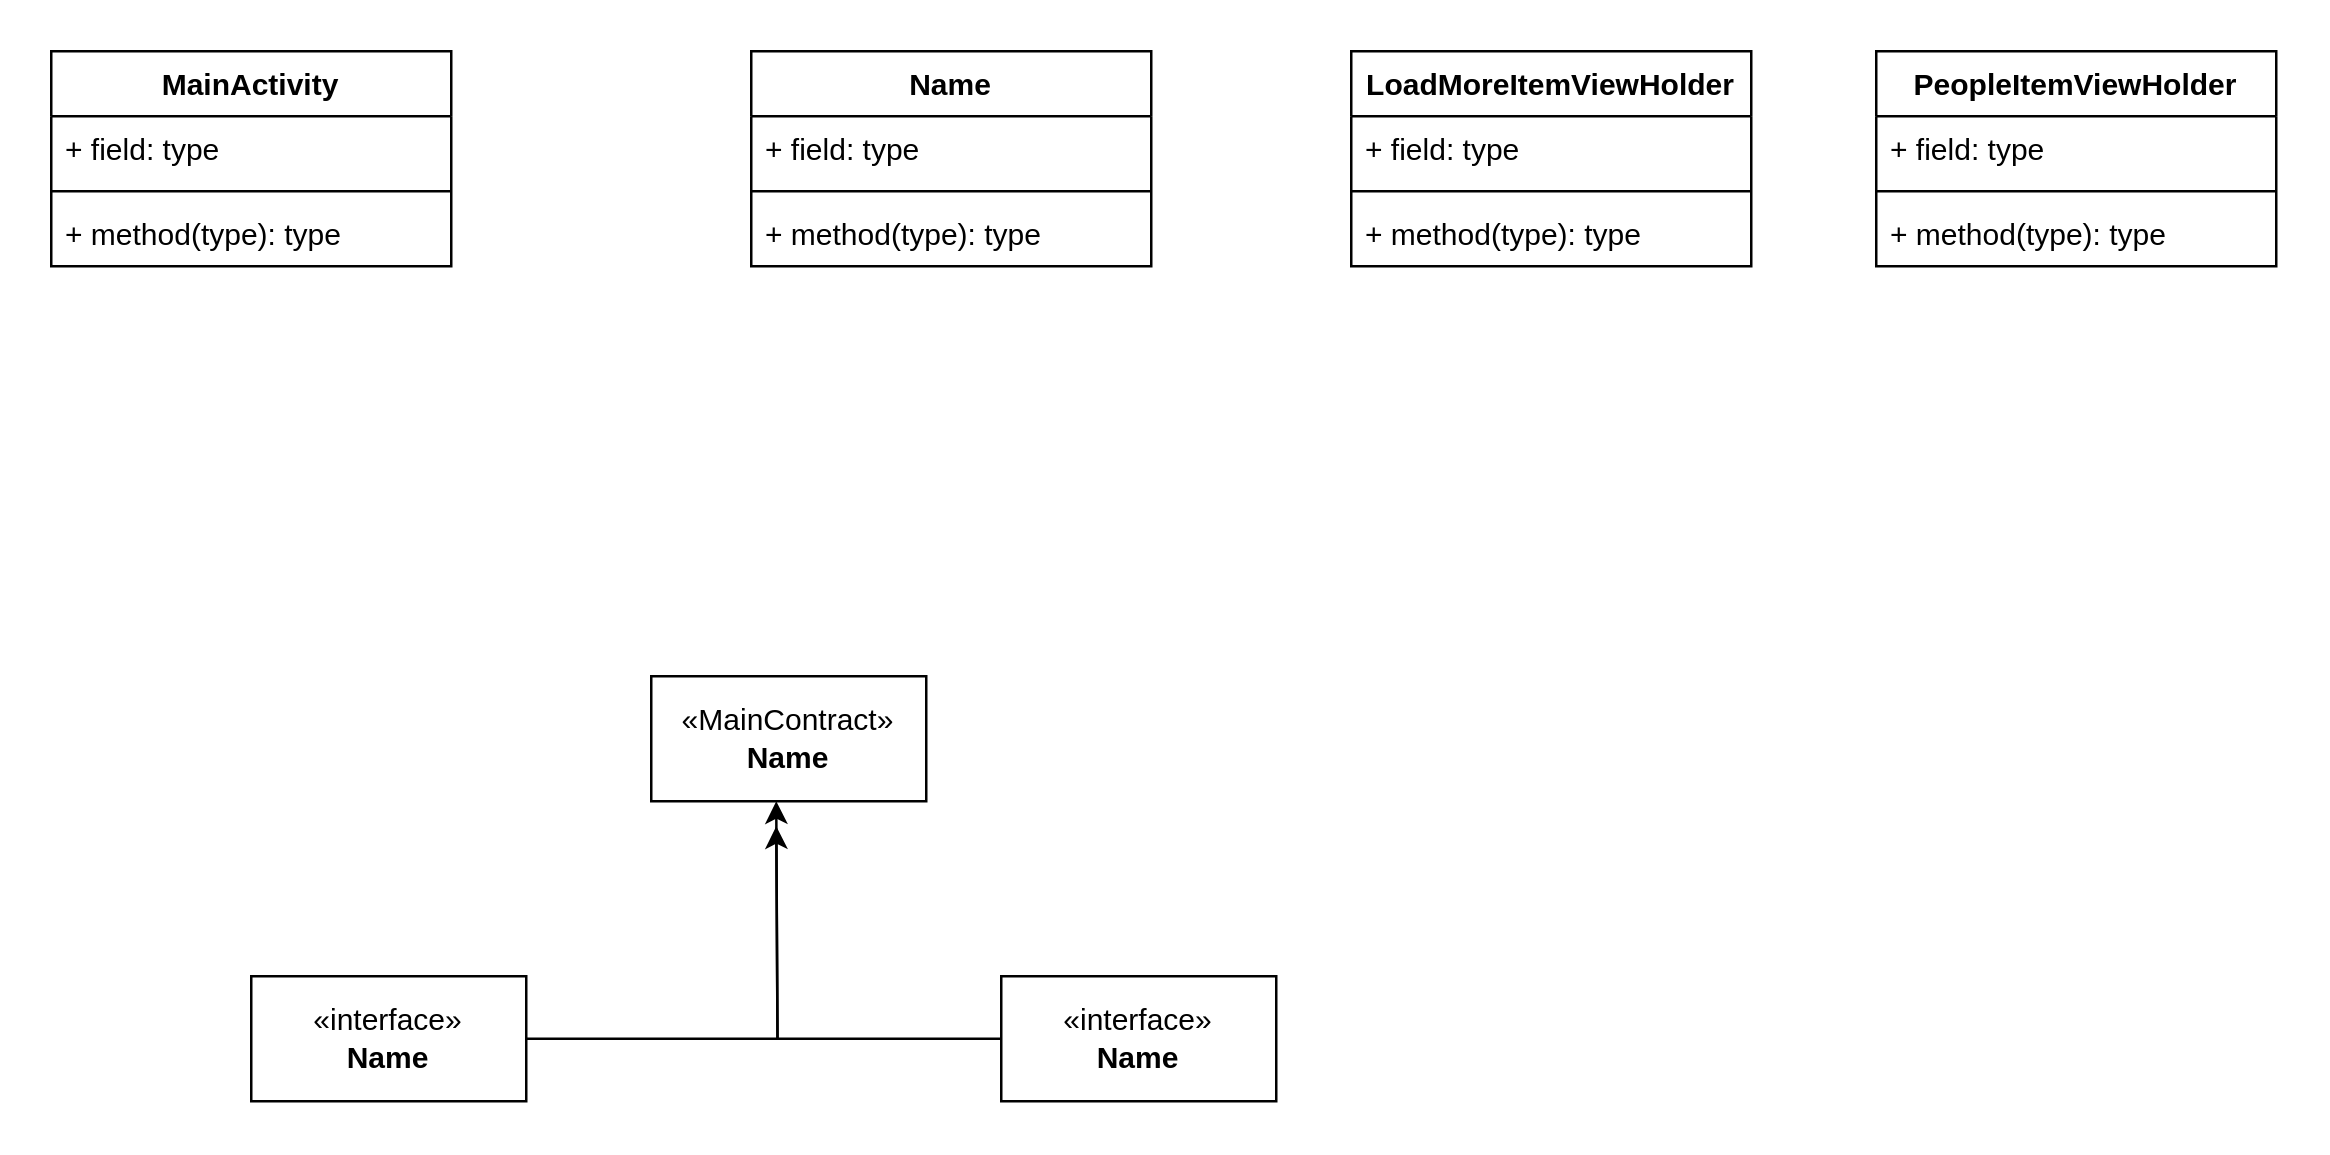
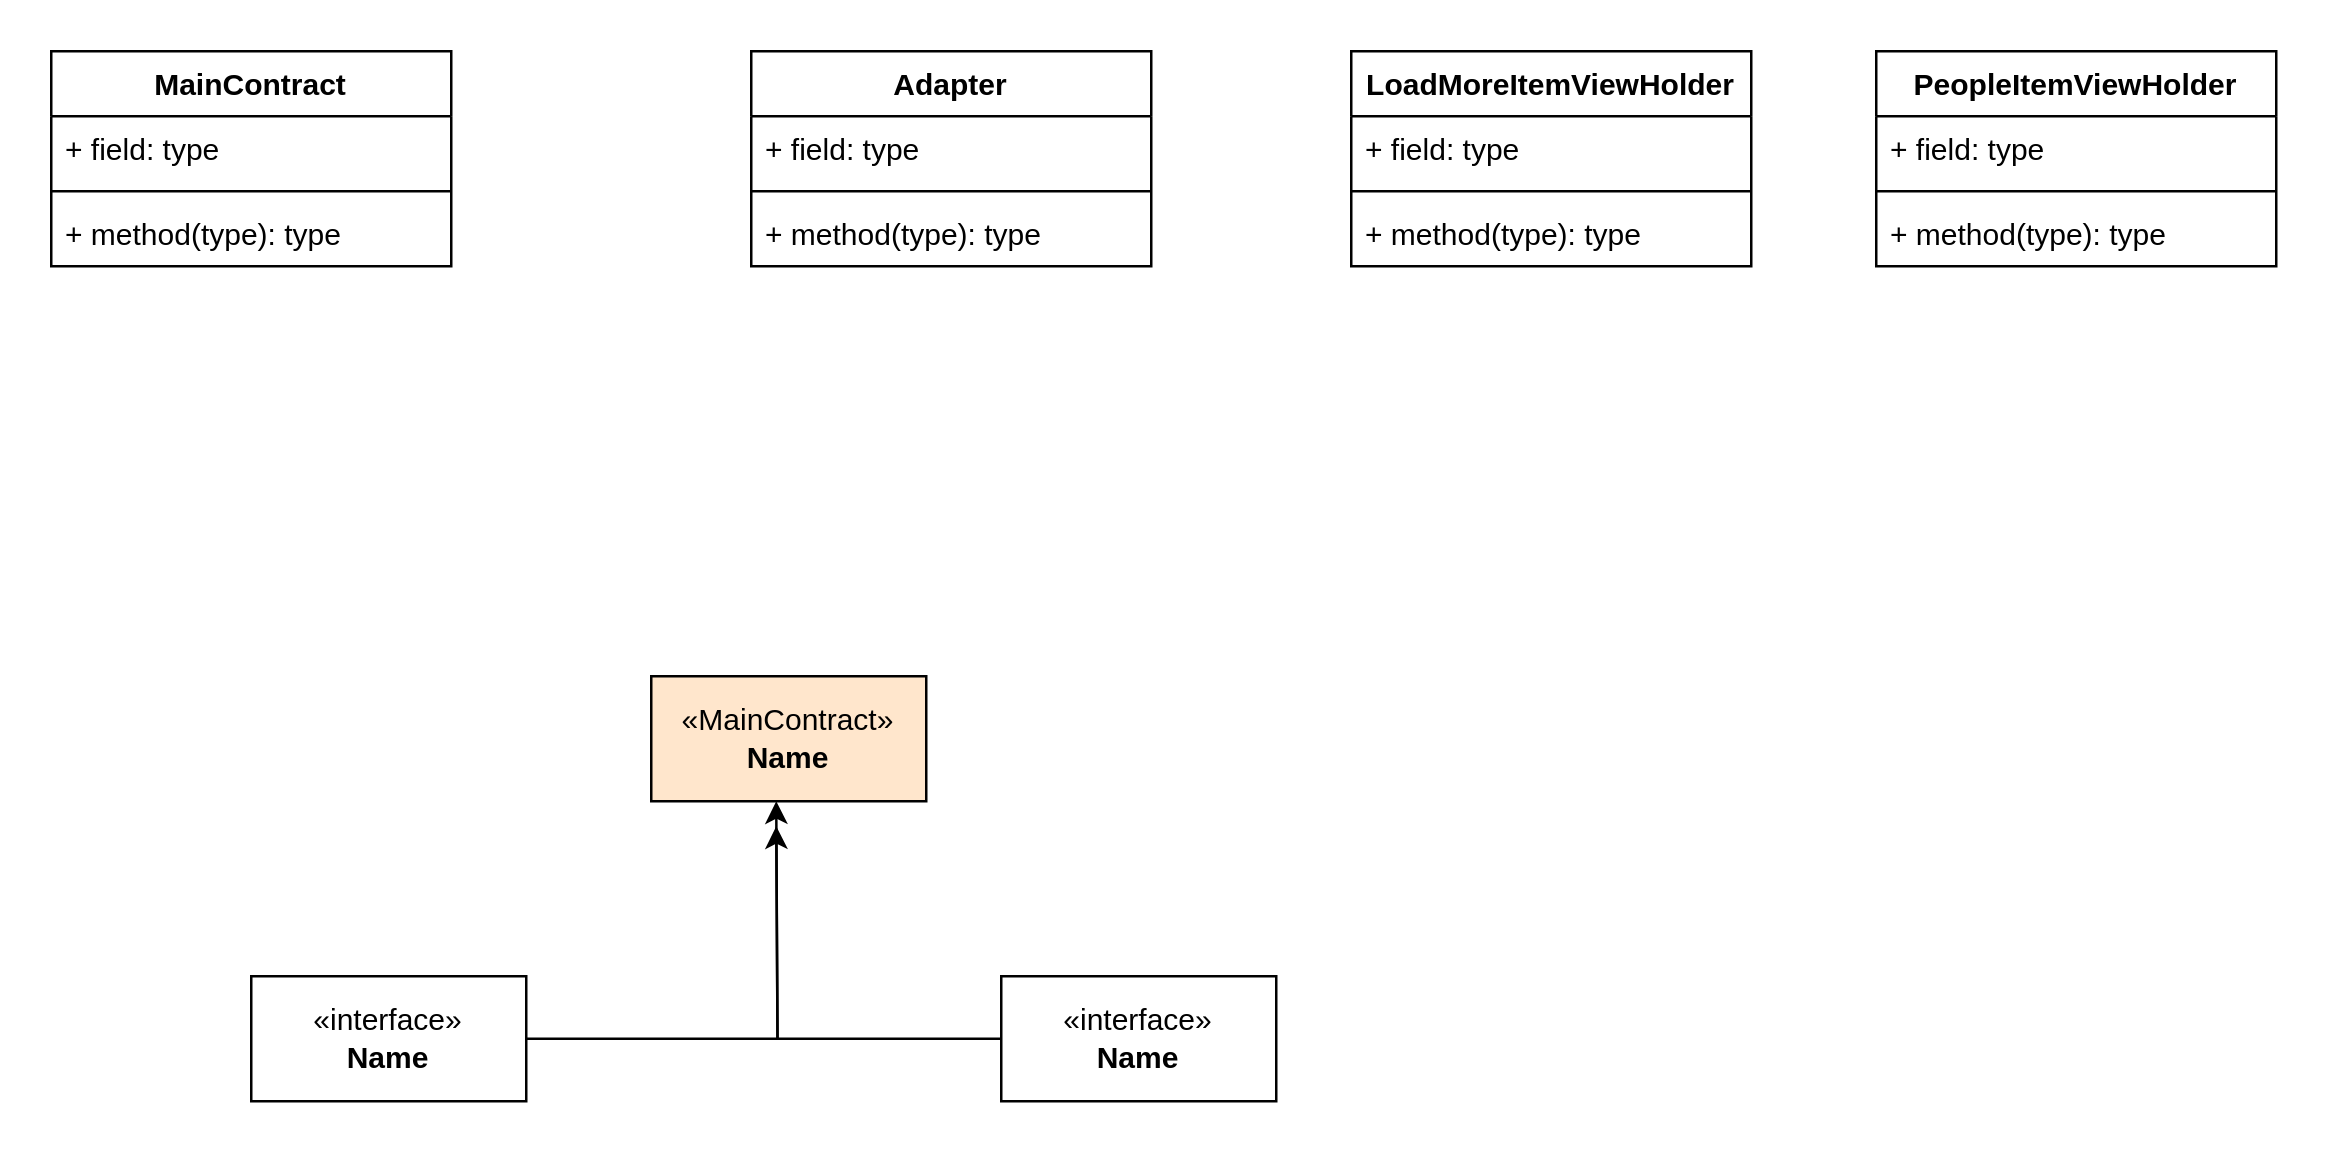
node "MainActivity": label "MainActivity" -> "MainContract"
node "Name": label "Name" -> "Adapter"
node "«MainContract» Name": fillcolor #ffffff -> #ffe6cc
